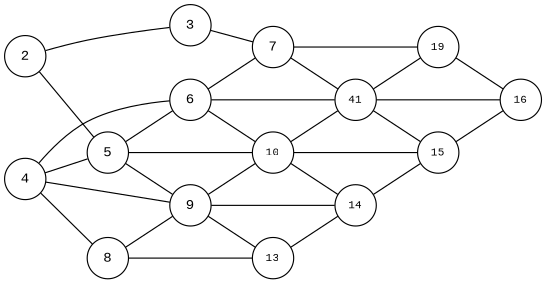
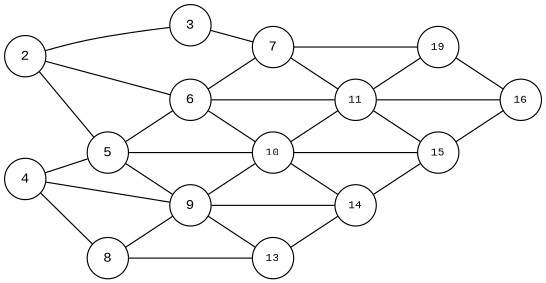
node "41": label "41" -> "11"
edge "6" -- "4": now "6" -- "2"
